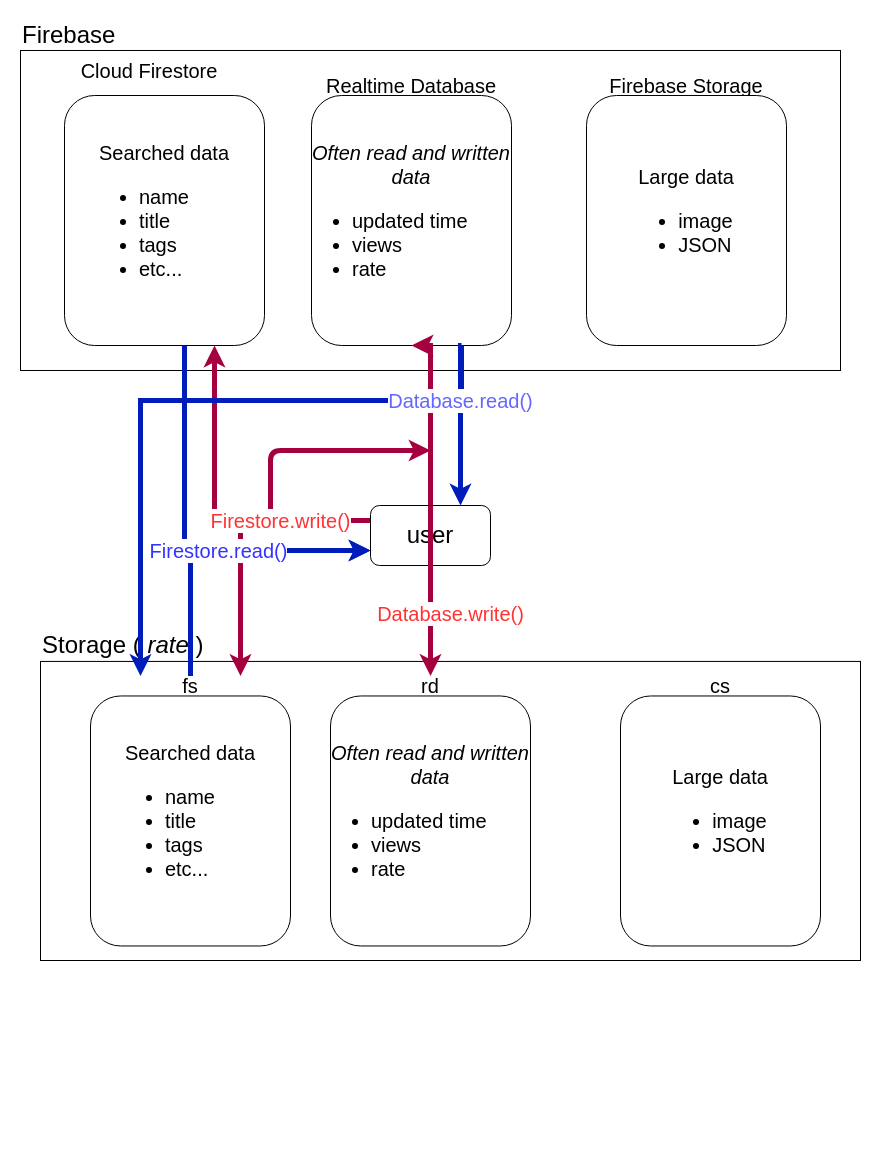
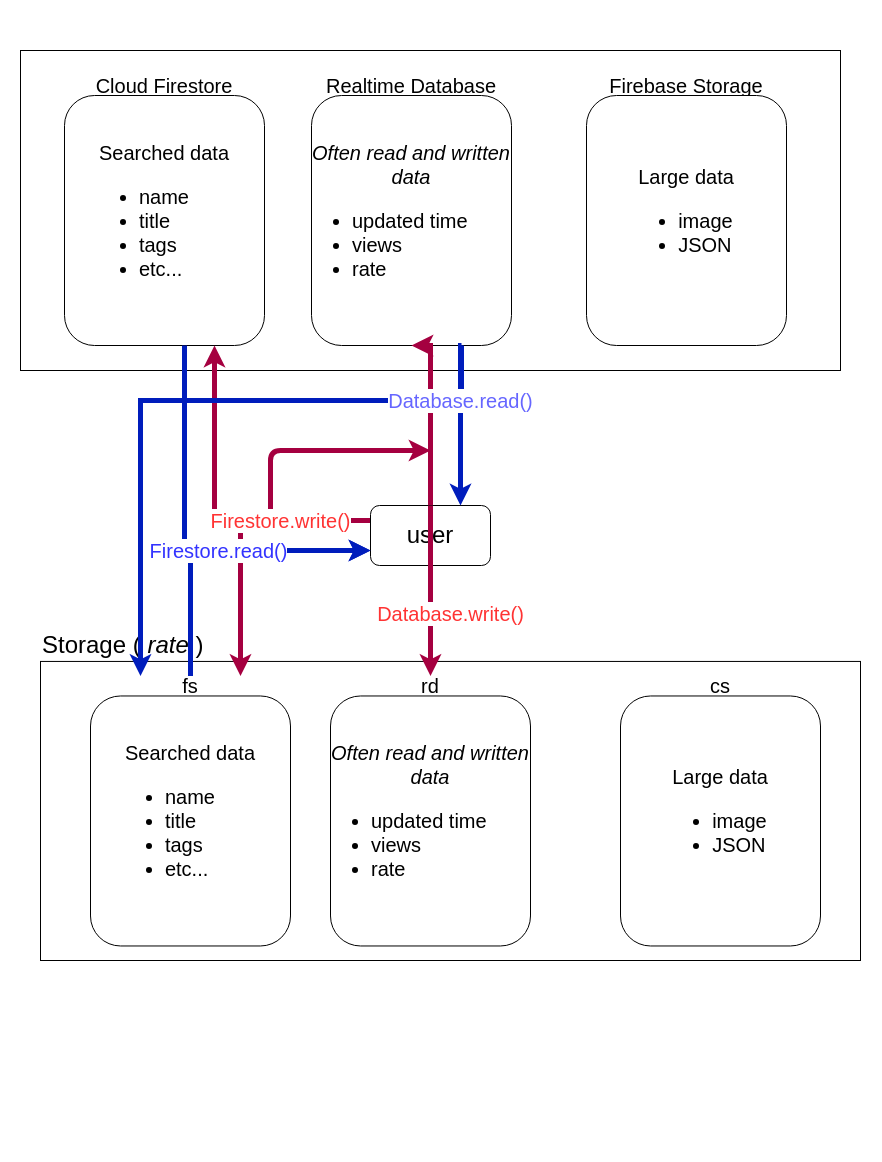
node "Firebase": removed
node "Cloud Firestore": moved (150, 71) -> (165, 86)
